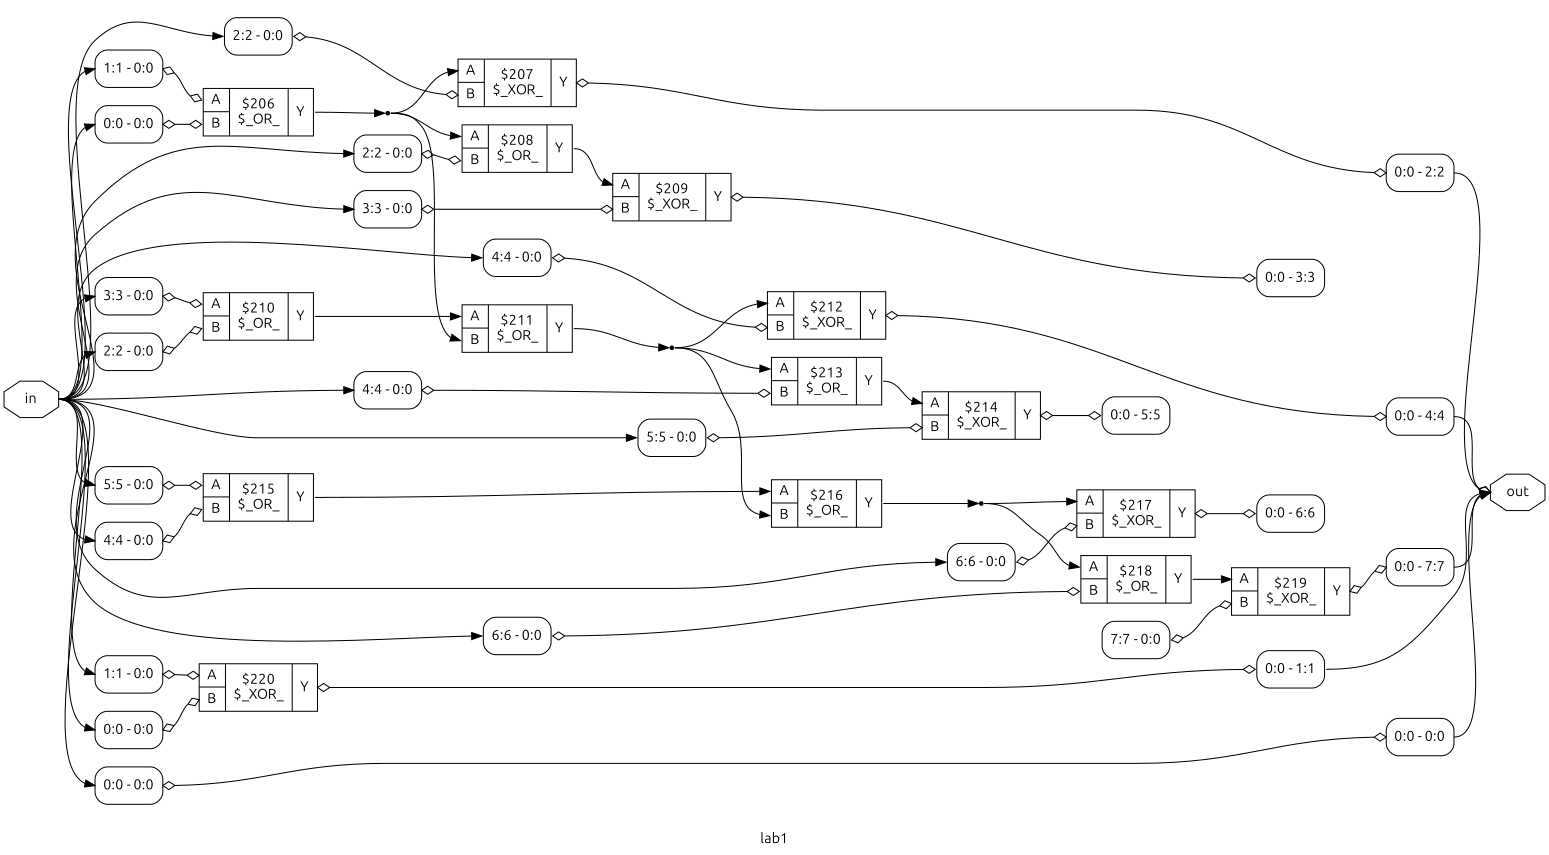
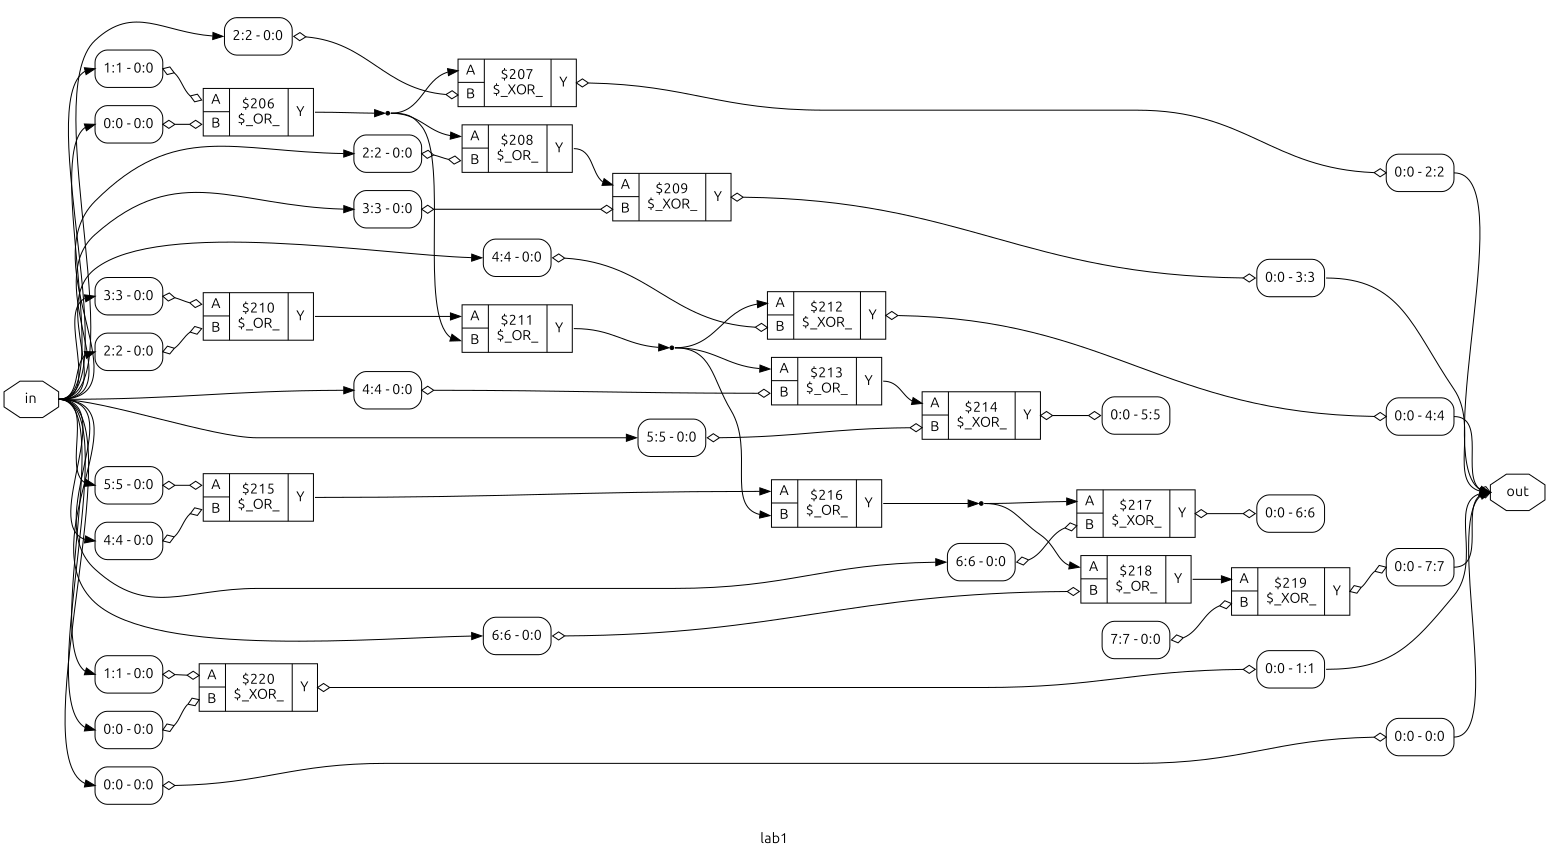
edge "0:0 - 3:3" -> "out": added
edge "0:0 - 4:4" -> "out": arrowhead odiamond -> normal
edge "0:0 - 7:7" -> "out": arrowhead normal -> odiamond
